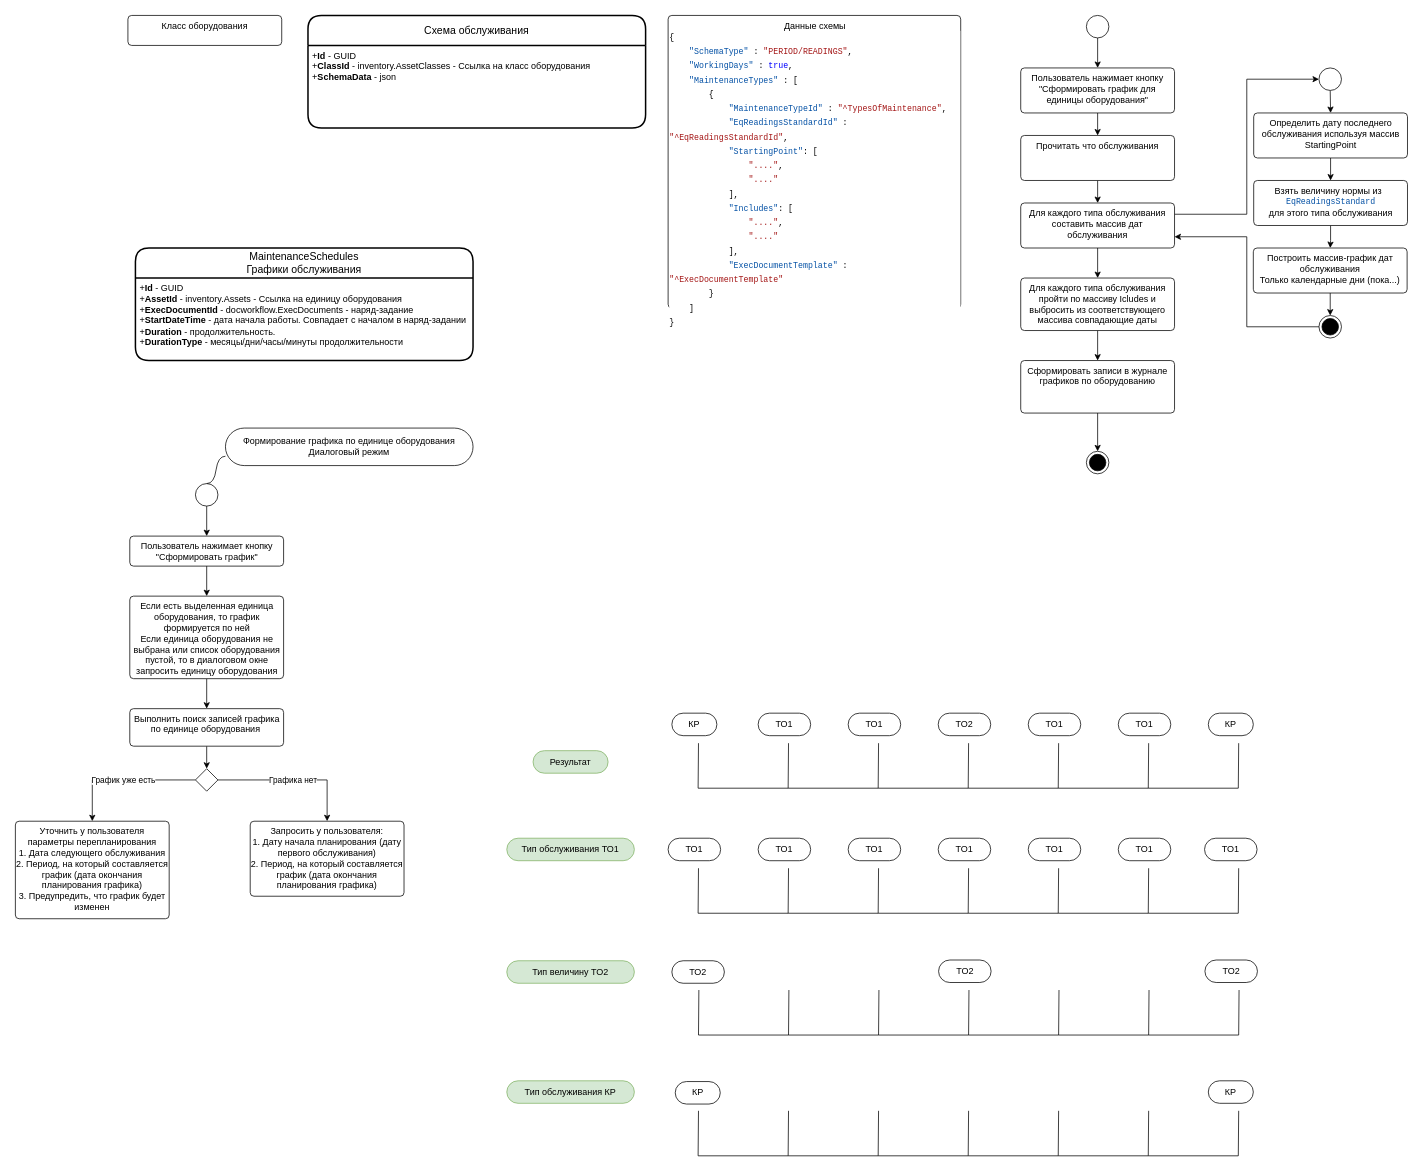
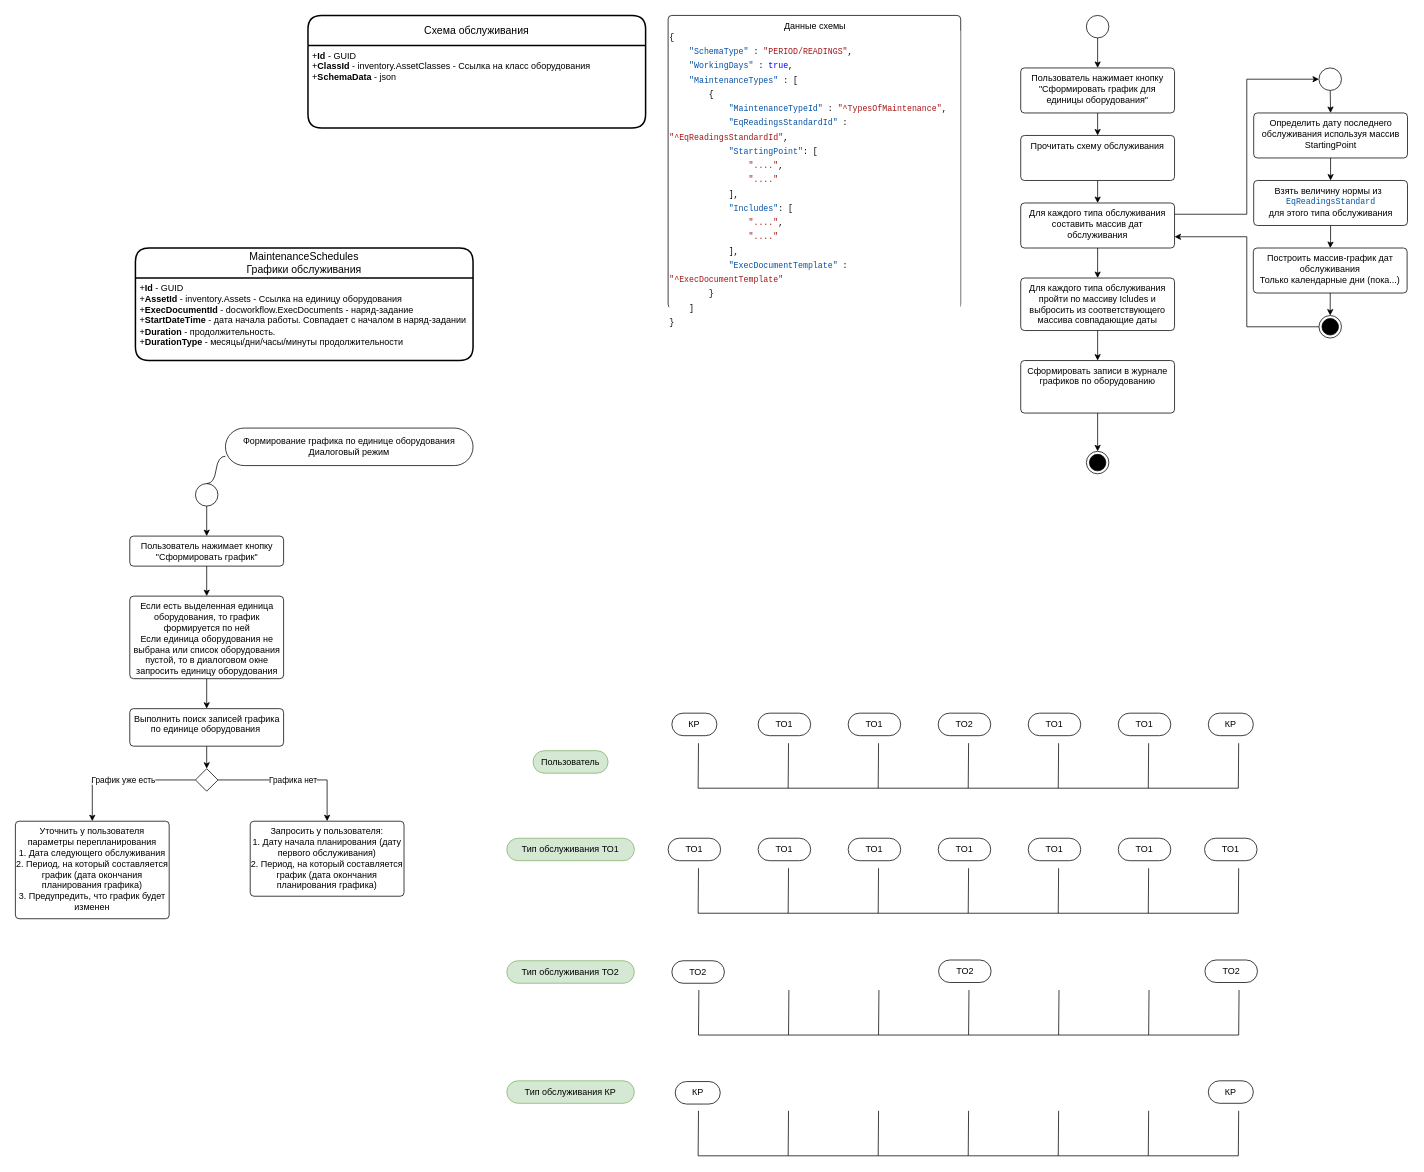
node "Класс оборудования": removed
node "Прочитать что обслуживания": label "Прочитать что обслуживания" -> "Прочитать схему обслуживания"
node "Результат": label "Результат" -> "Пользователь"
node "Тип величину ТО2": label "Тип величину ТО2" -> "Тип обслуживания ТО2"
